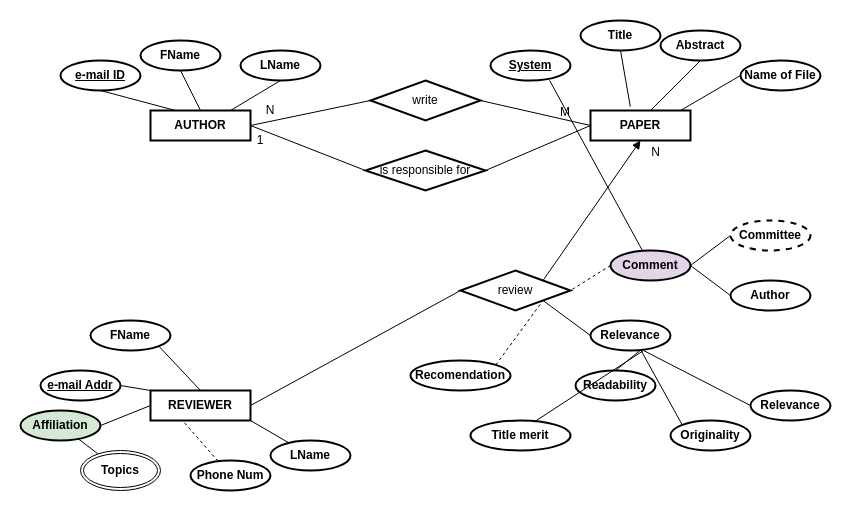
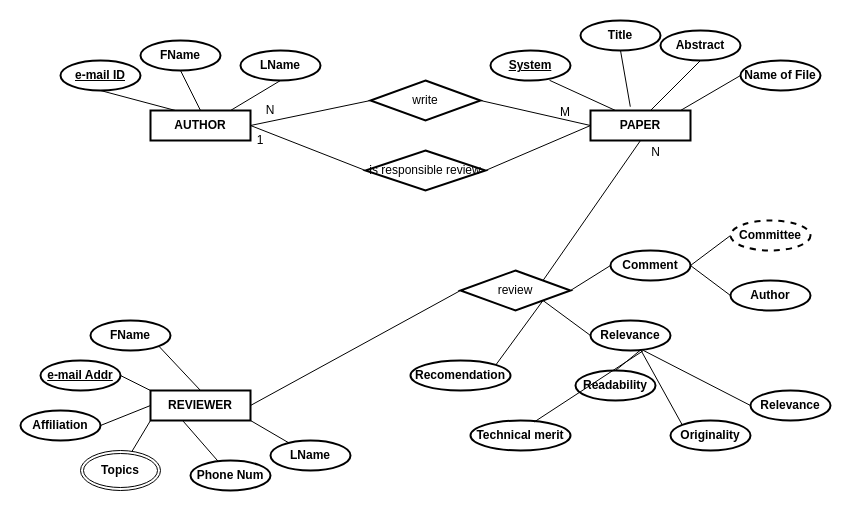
edge "review" -> "PAPER": arrowhead block -> none
edge "System" -- "Comment": now "System" -- "PAPER"
node "is responsible for": label "is responsible for" -> "is responsible review"
node "Comment": fillcolor #e1d5e7 -> #ffffff
edge "Comment" -- "review": style dashed -> solid
edge "review" -- "Recomendation": style dashed -> solid
node "e-mail Addr": moved (81, 386) -> (81, 376)
node "Affiliation": fillcolor #d5e8d4 -> #ffffff
node "Title merit": label "Title merit" -> "Technical merit"
edge "REVIEWER" -- "Phone Num": style dashed -> solid
edge "Affiliation" -- "Topics": now "REVIEWER" -- "Topics"
